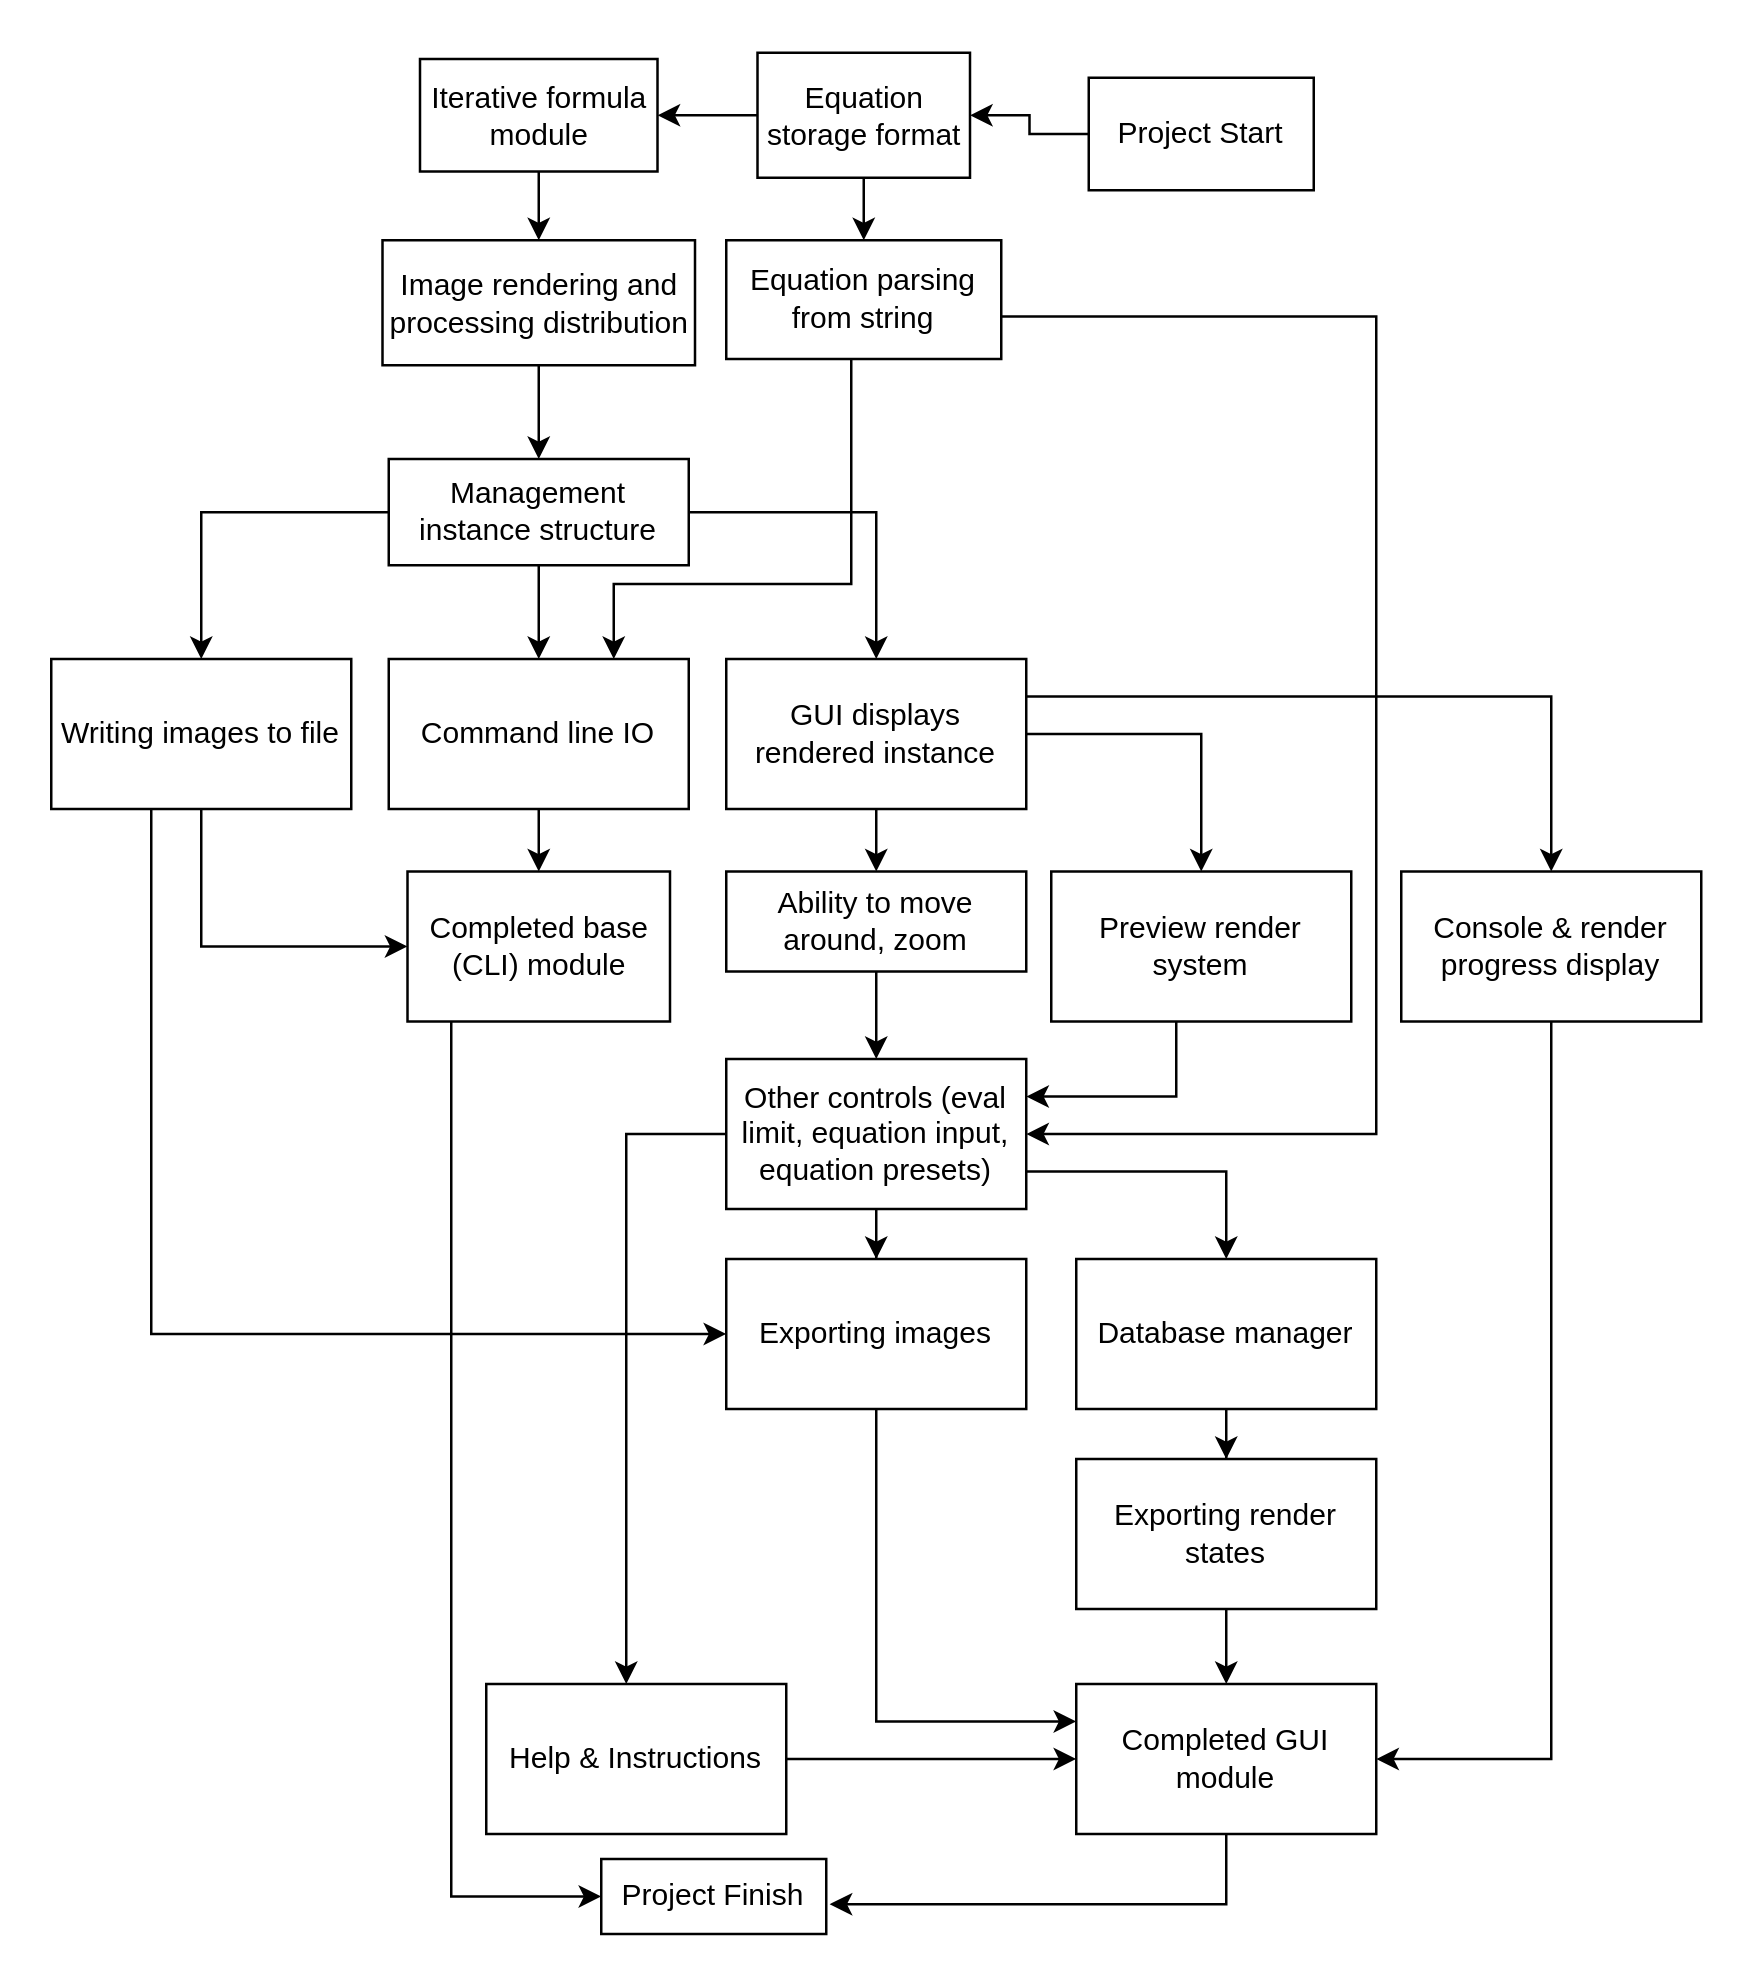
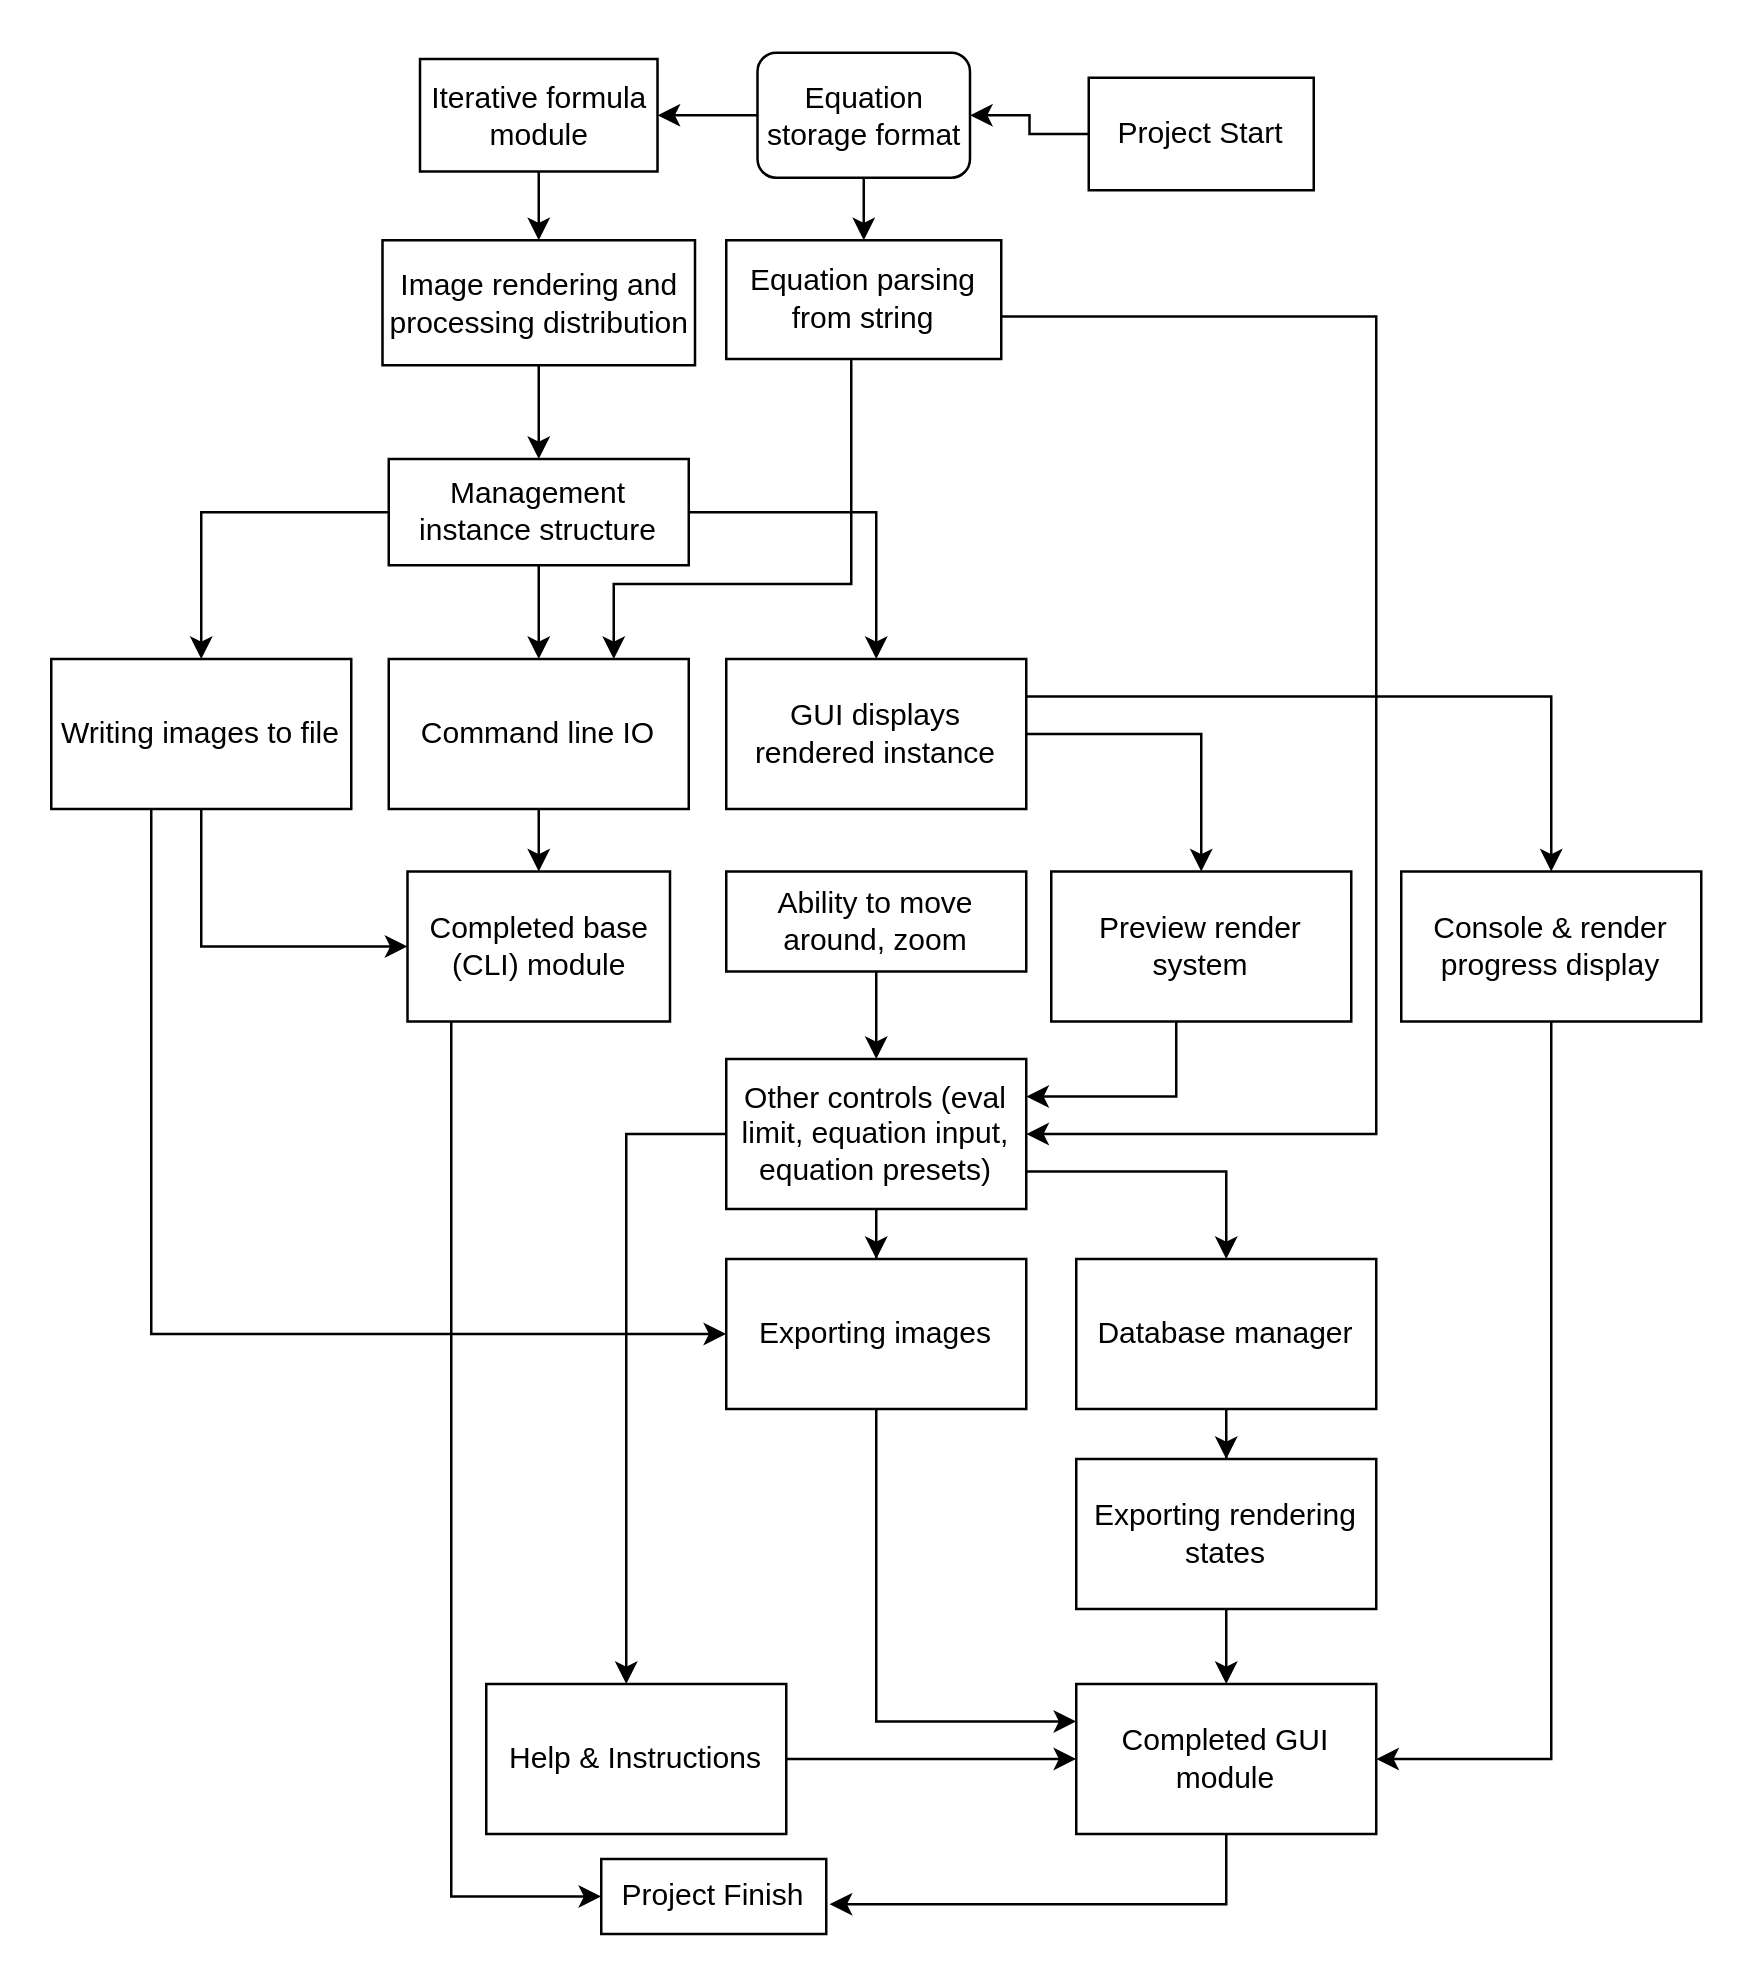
node "Equation storage format": shape rectangle -> rounded rectangle
edge "GUI displays rendered instance" -> "Ability to move around, zoom": removed
node "Exporting render states": label "Exporting render states" -> "Exporting rendering states"
